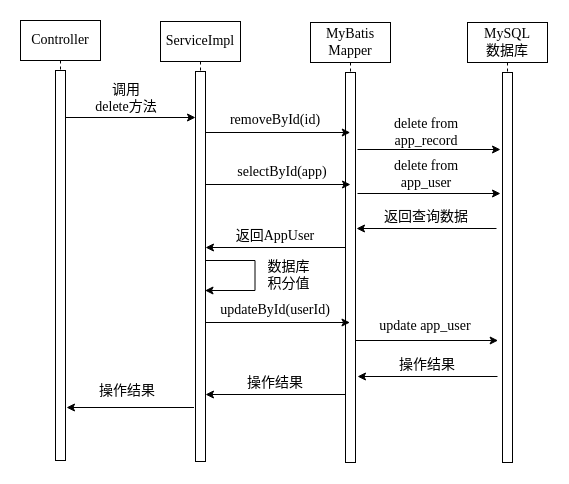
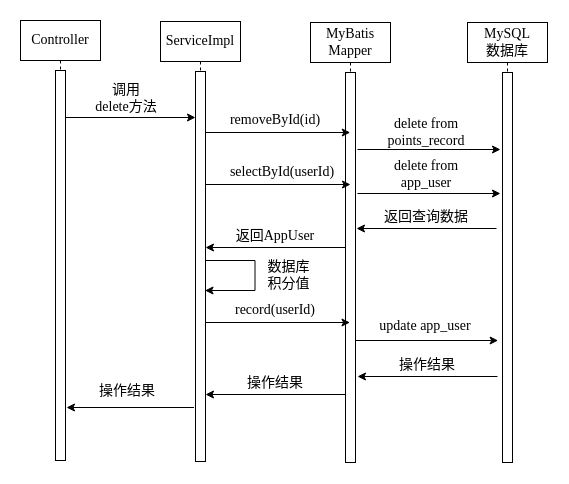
node "delete from app_record": label "delete from app_record" -> "delete from points_record"
node "selectById(app)": label "selectById(app)" -> "selectById(userId)"
node "updateById(userId)": label "updateById(userId)" -> "record(userId)"
